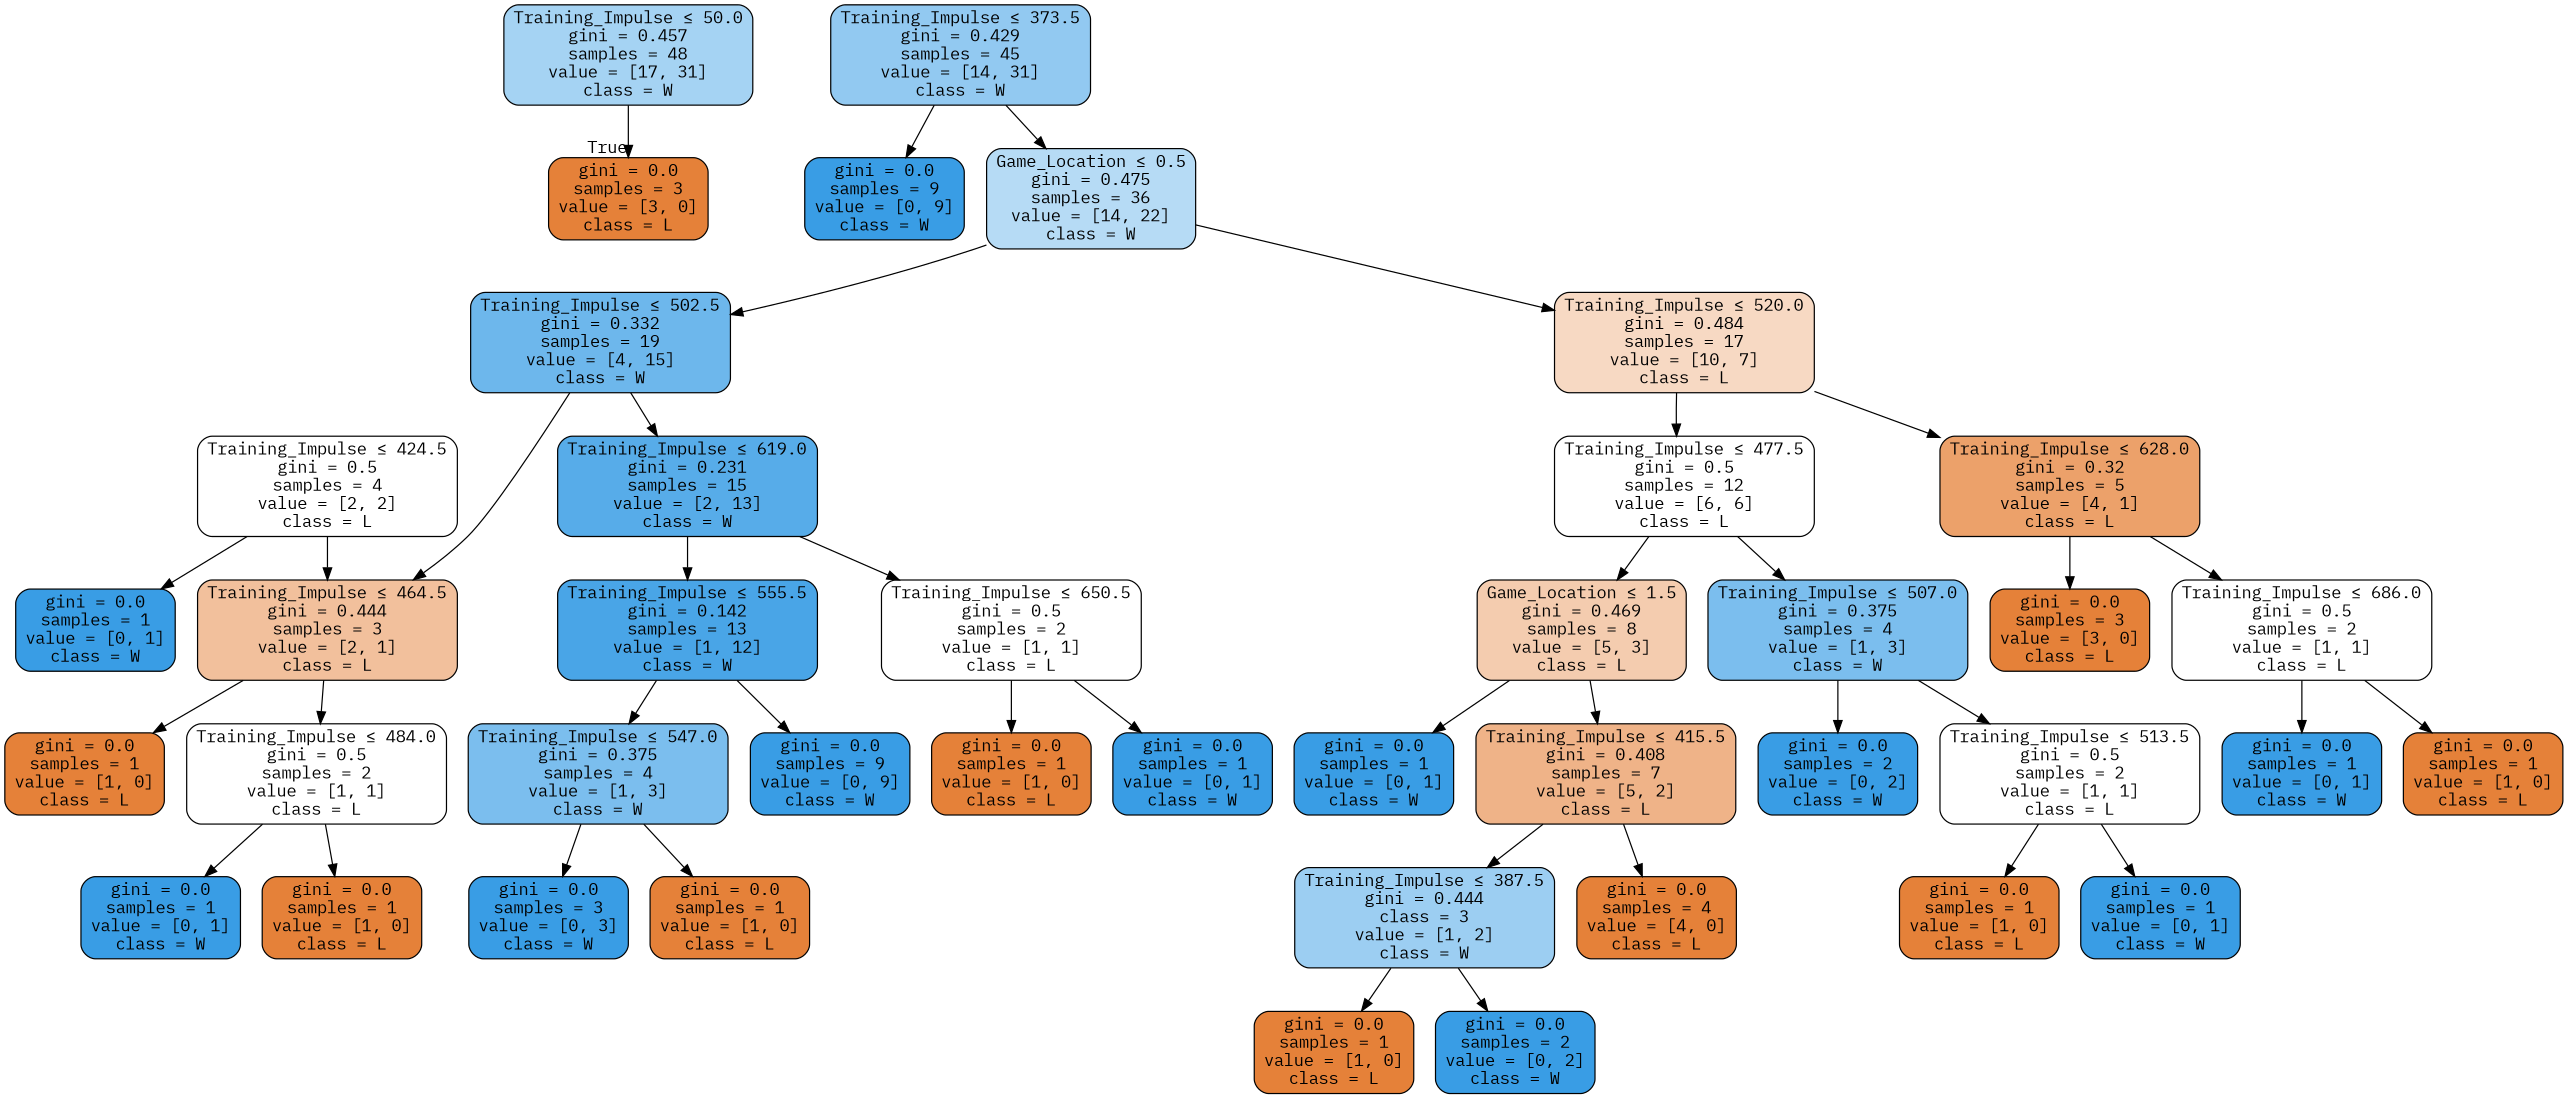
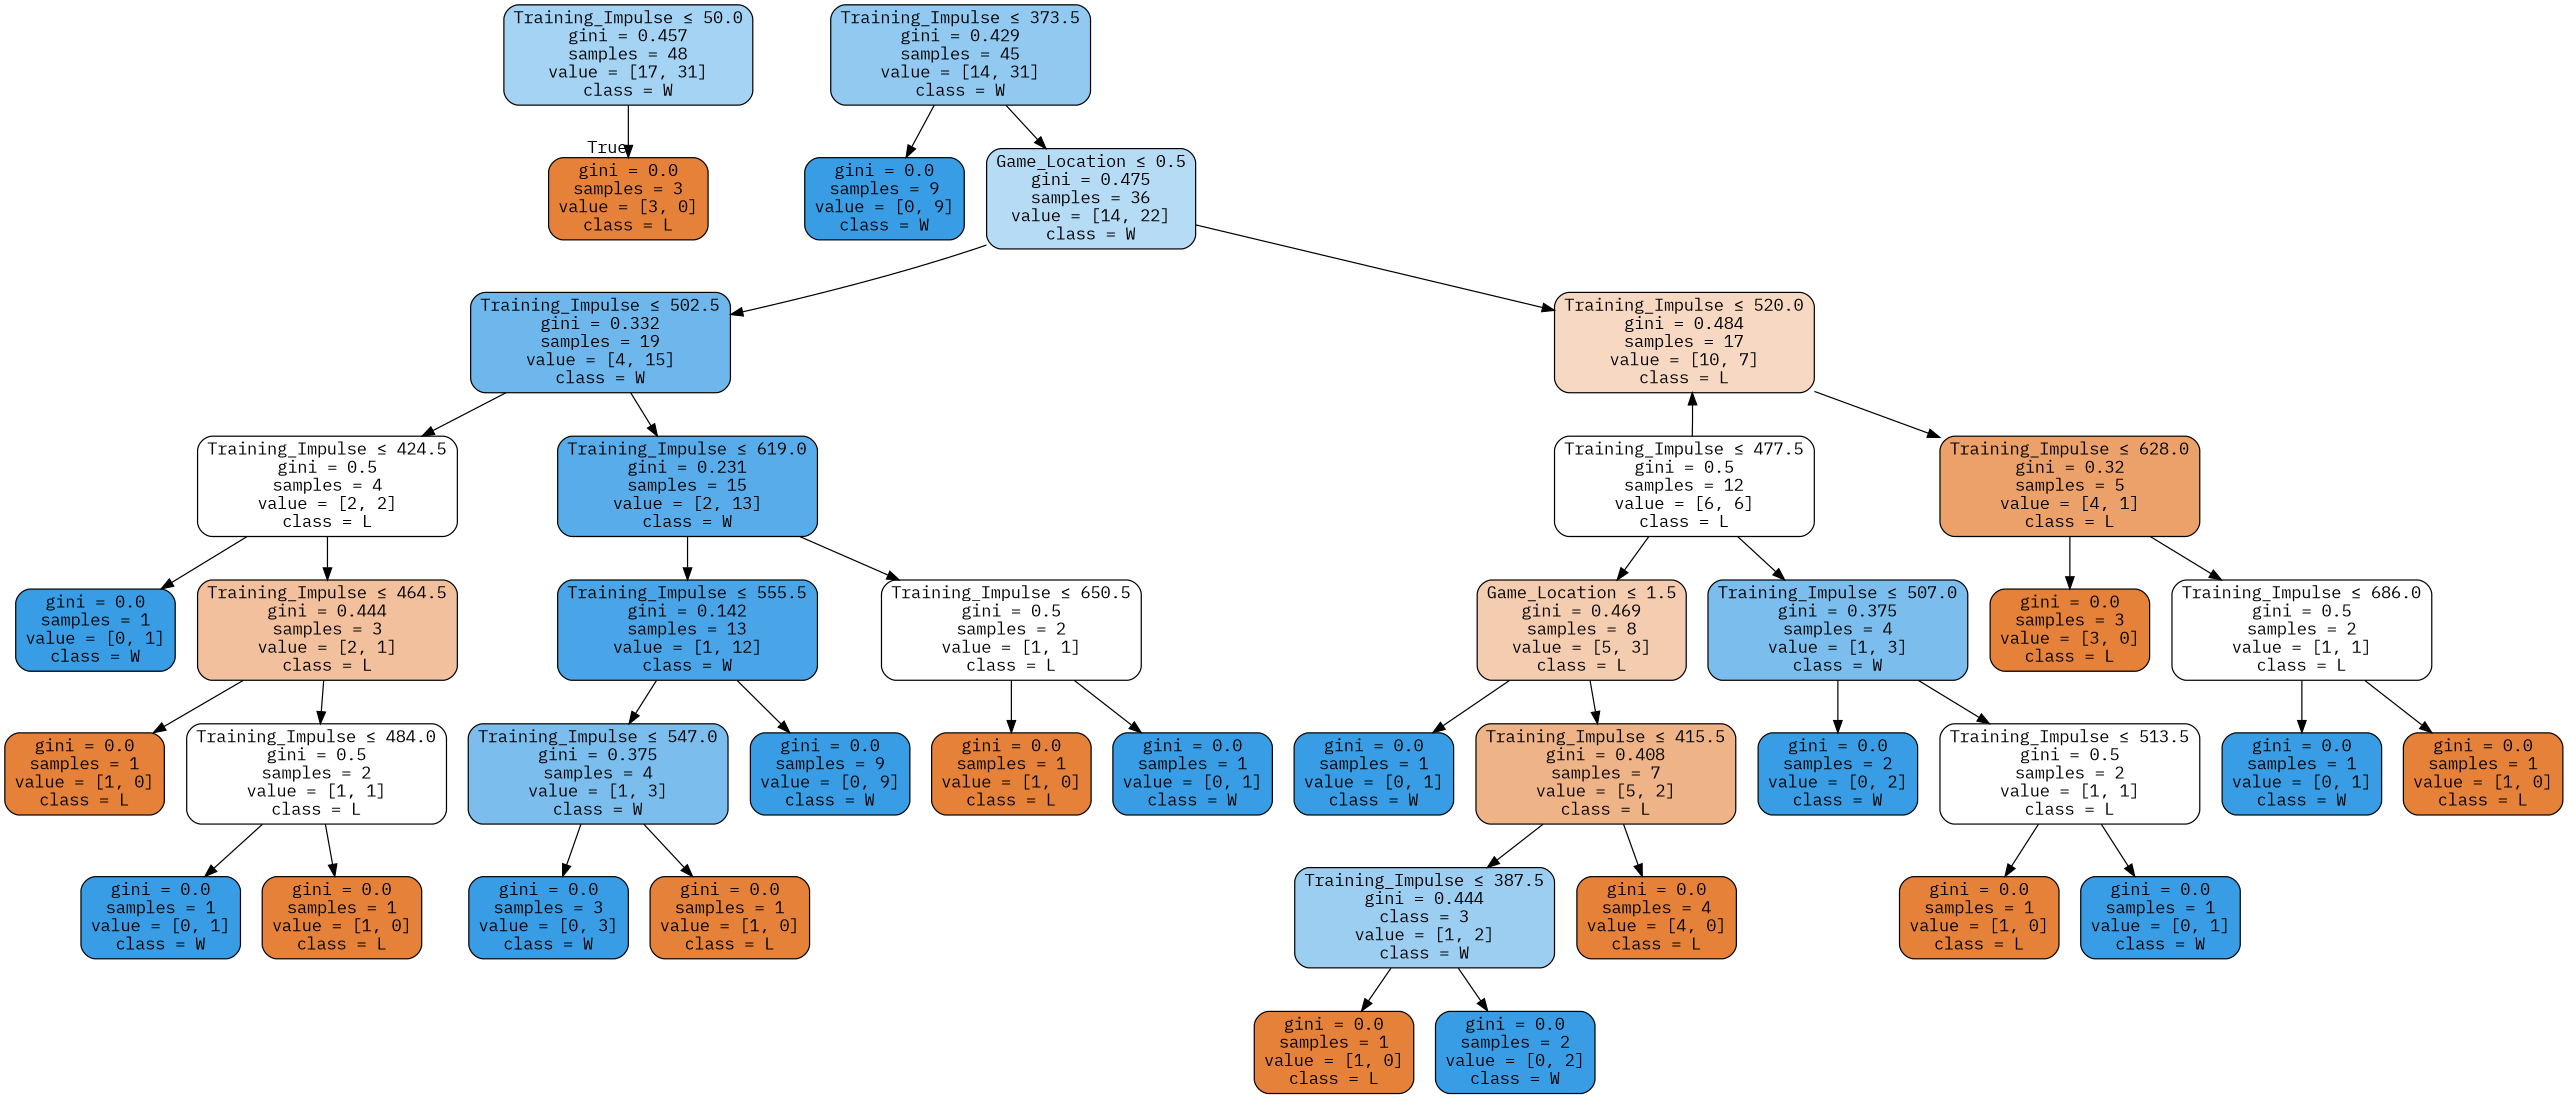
edge "Training_Impulse ≤ 520.0" -> "Training_Impulse ≤ 477.5": reversed
edge "Training_Impulse ≤ 502.5" -> "Training_Impulse ≤ 464.5": now "Training_Impulse ≤ 502.5" -> "Training_Impulse ≤ 424.5"
